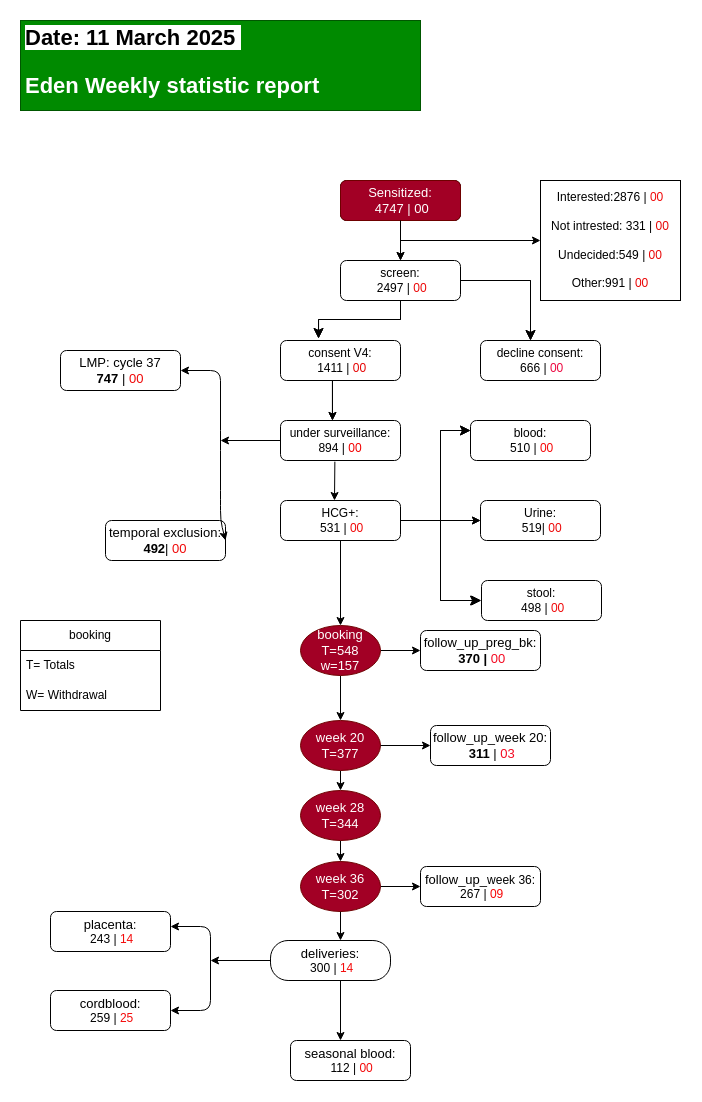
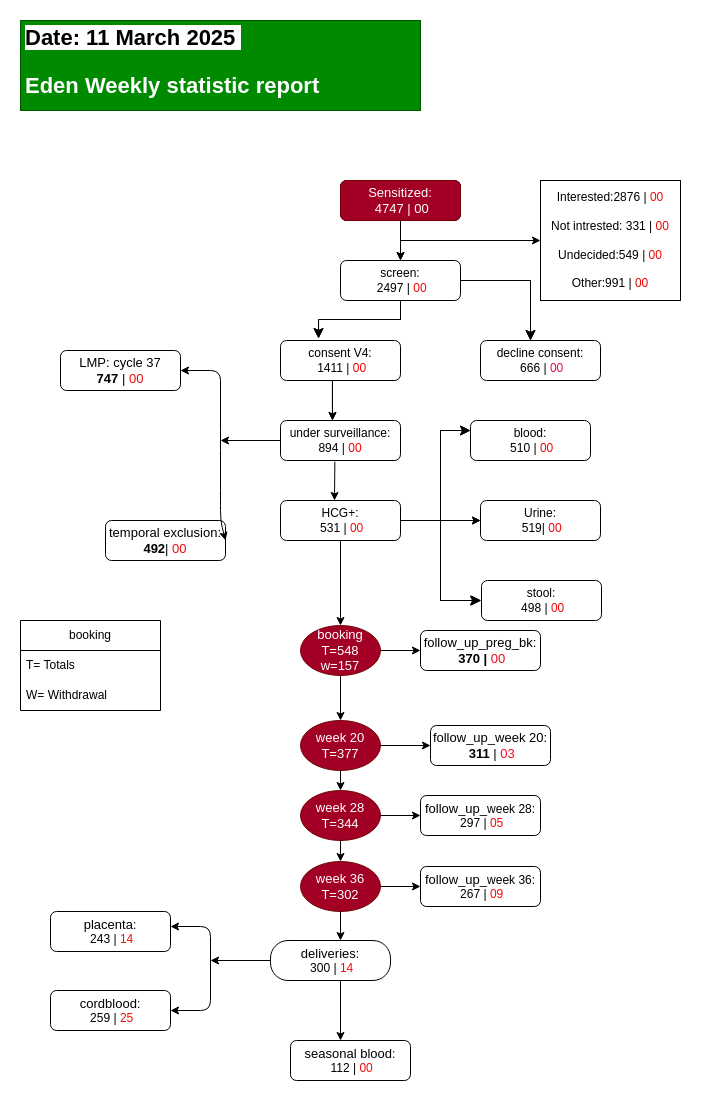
edge "week 28 T=344" -> "follow_up_week 28: 297 | 05": added
node "follow_up_week 28: 297 | 05": added
